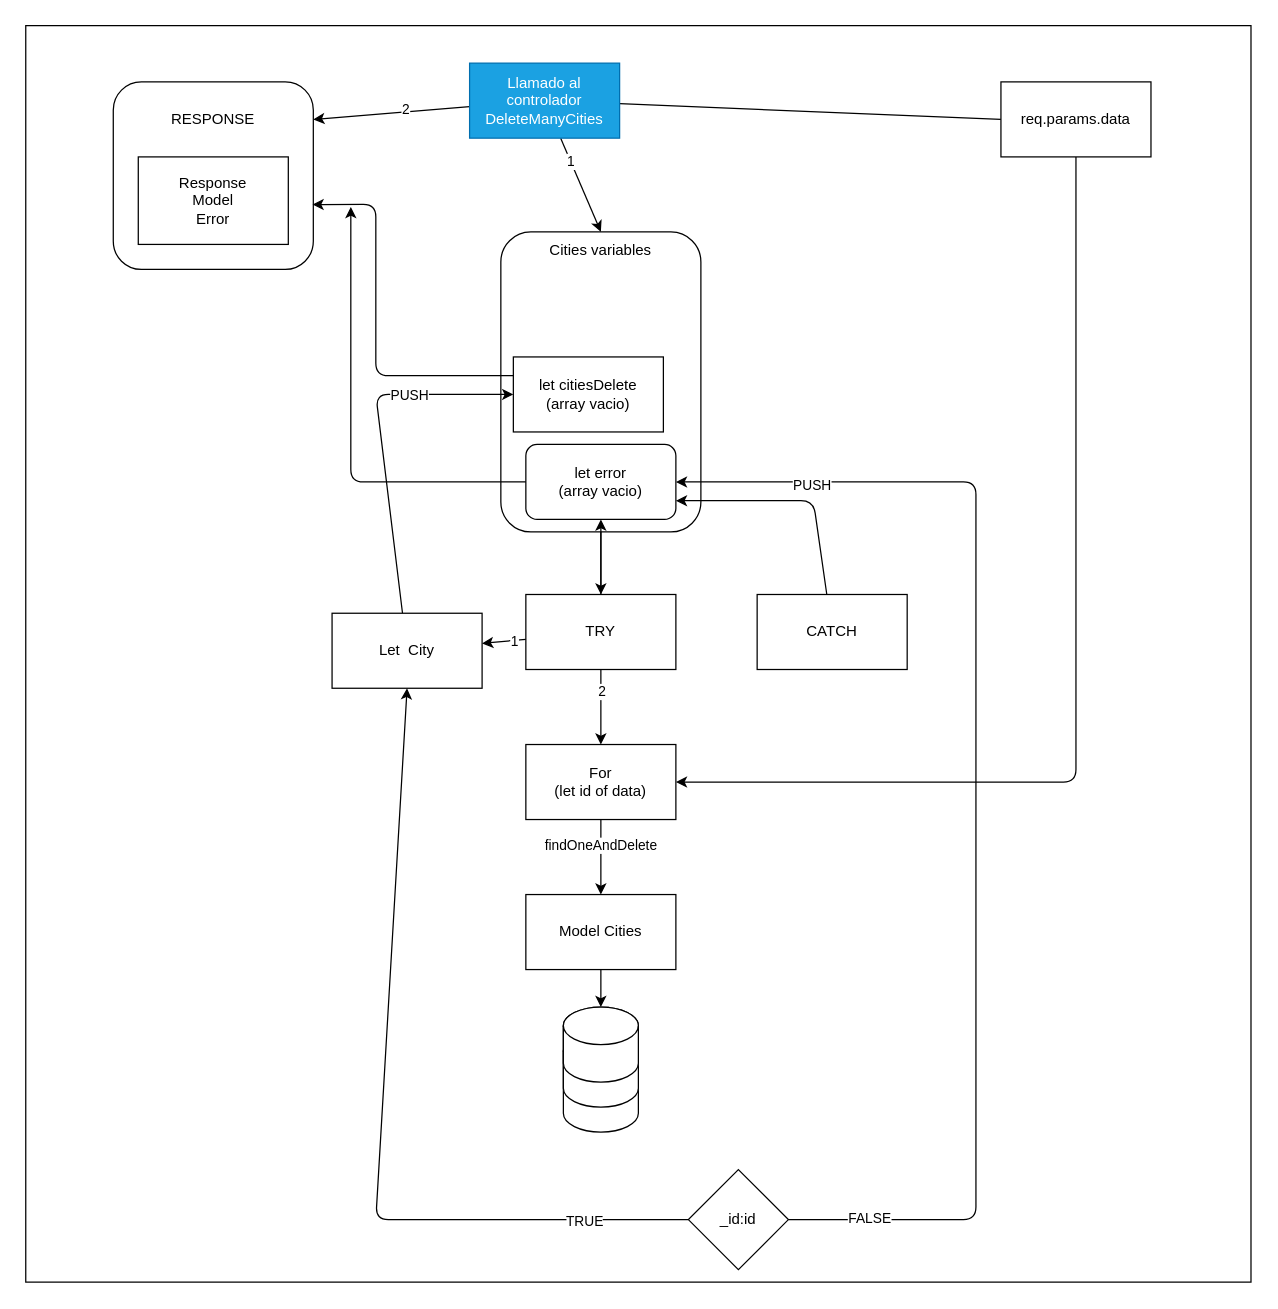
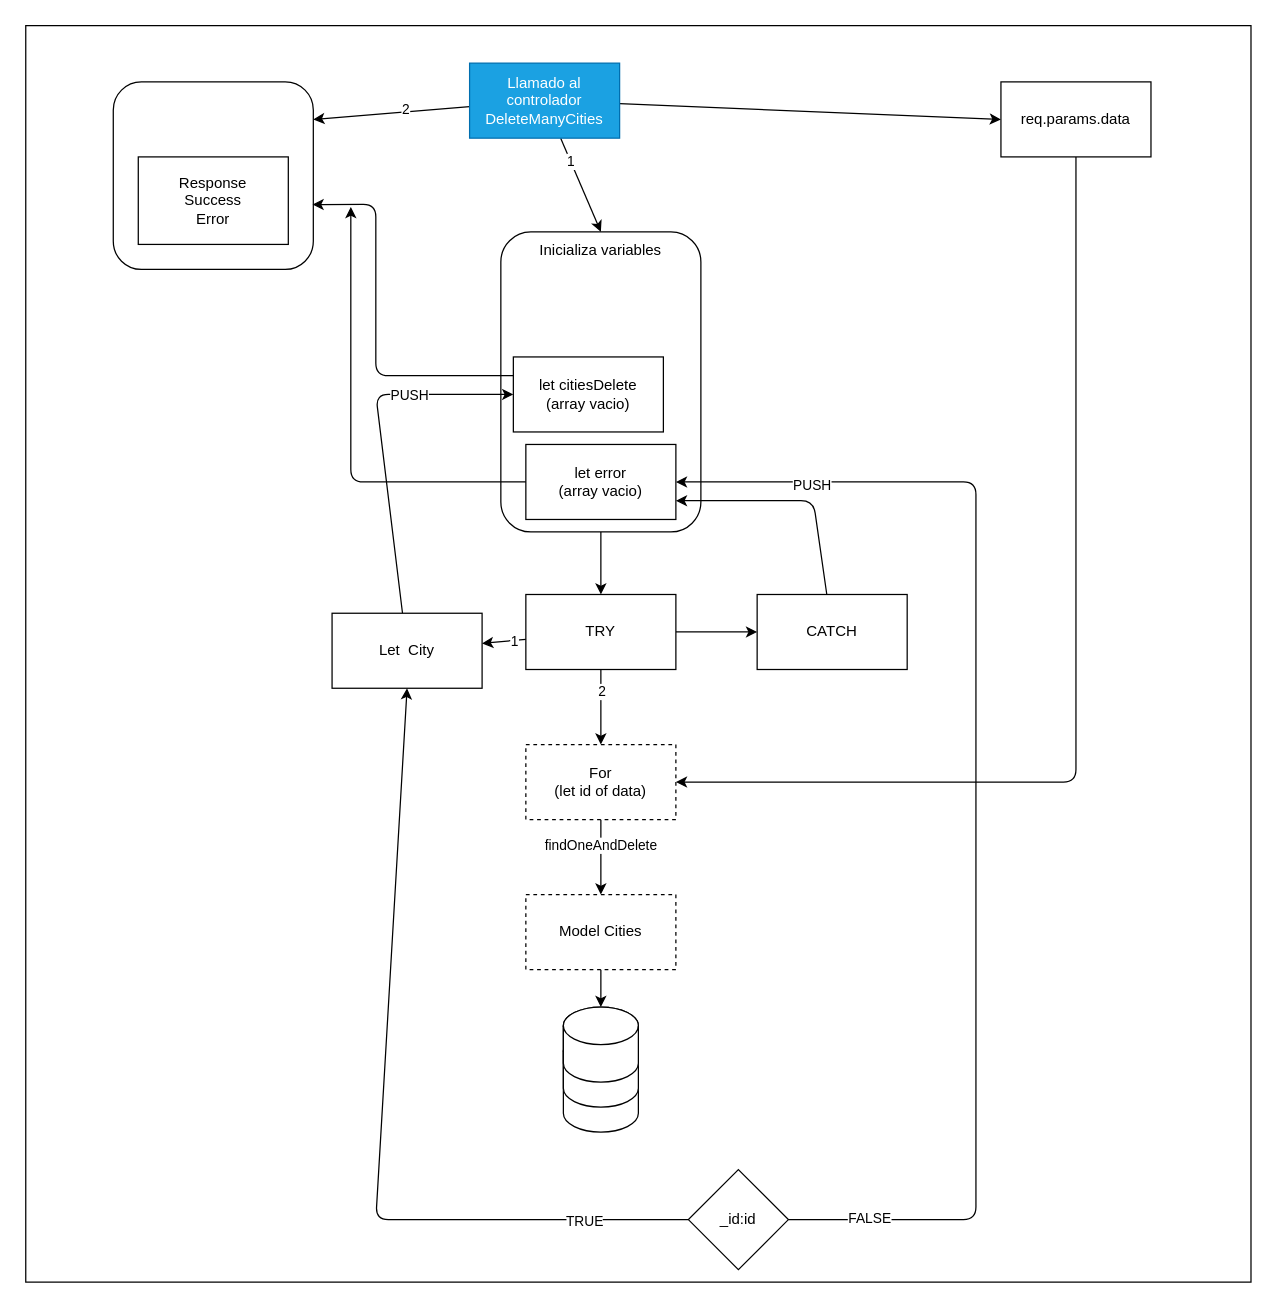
node "RESPONSE": removed
edge "Llamado al controlador DeleteManyCities" -- "req.params.data": arrowhead none -> classic
node "Response Model Error": label "Response Model Error" -> "Response Success Error"
node "Cities variables": label "Cities variables" -> "Inicializa variables"
node "let error (array vacio)": shape rounded rectangle -> rectangle
edge "TRY" -> "let error (array vacio)": now "TRY" -> "CATCH"
node "For (let id of data)": style solid -> dashed
node "Model Cities": style solid -> dashed
